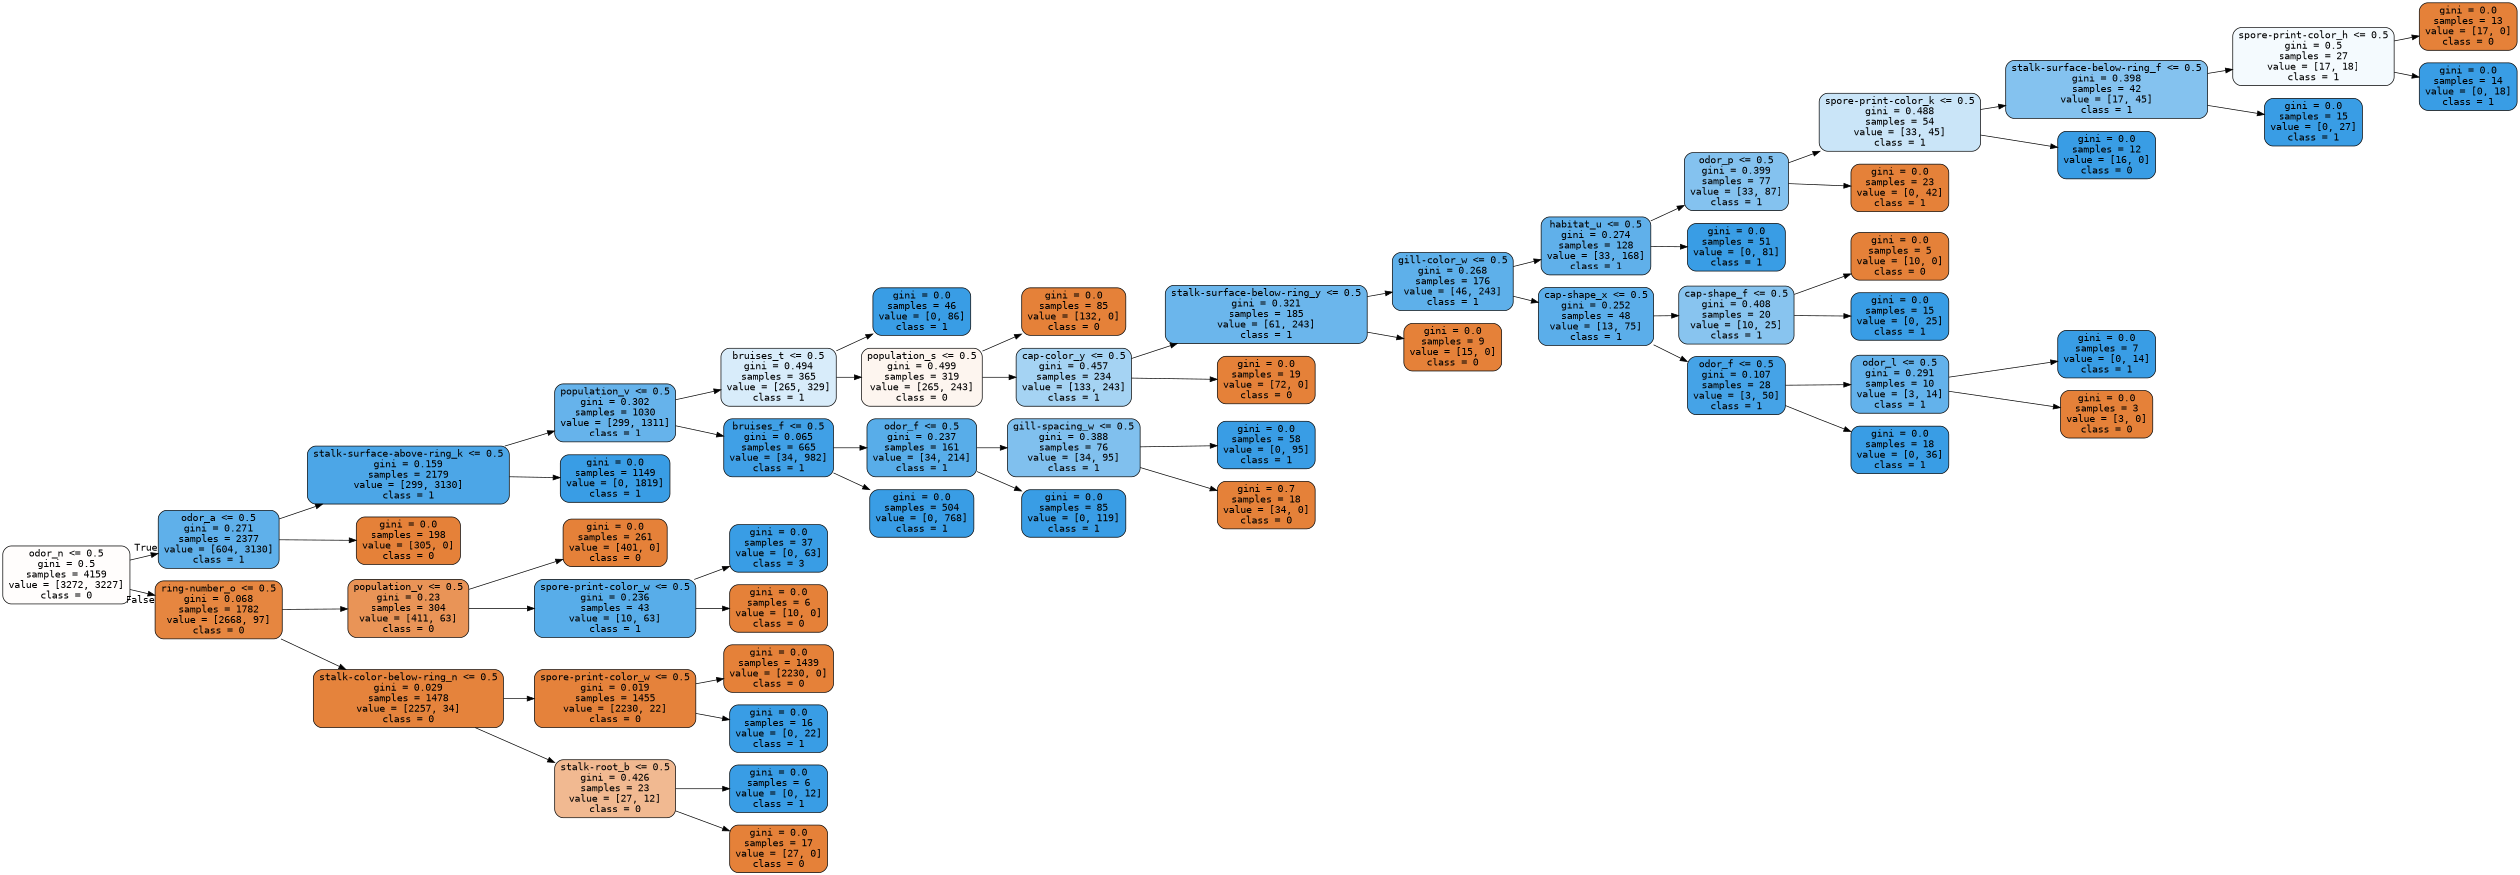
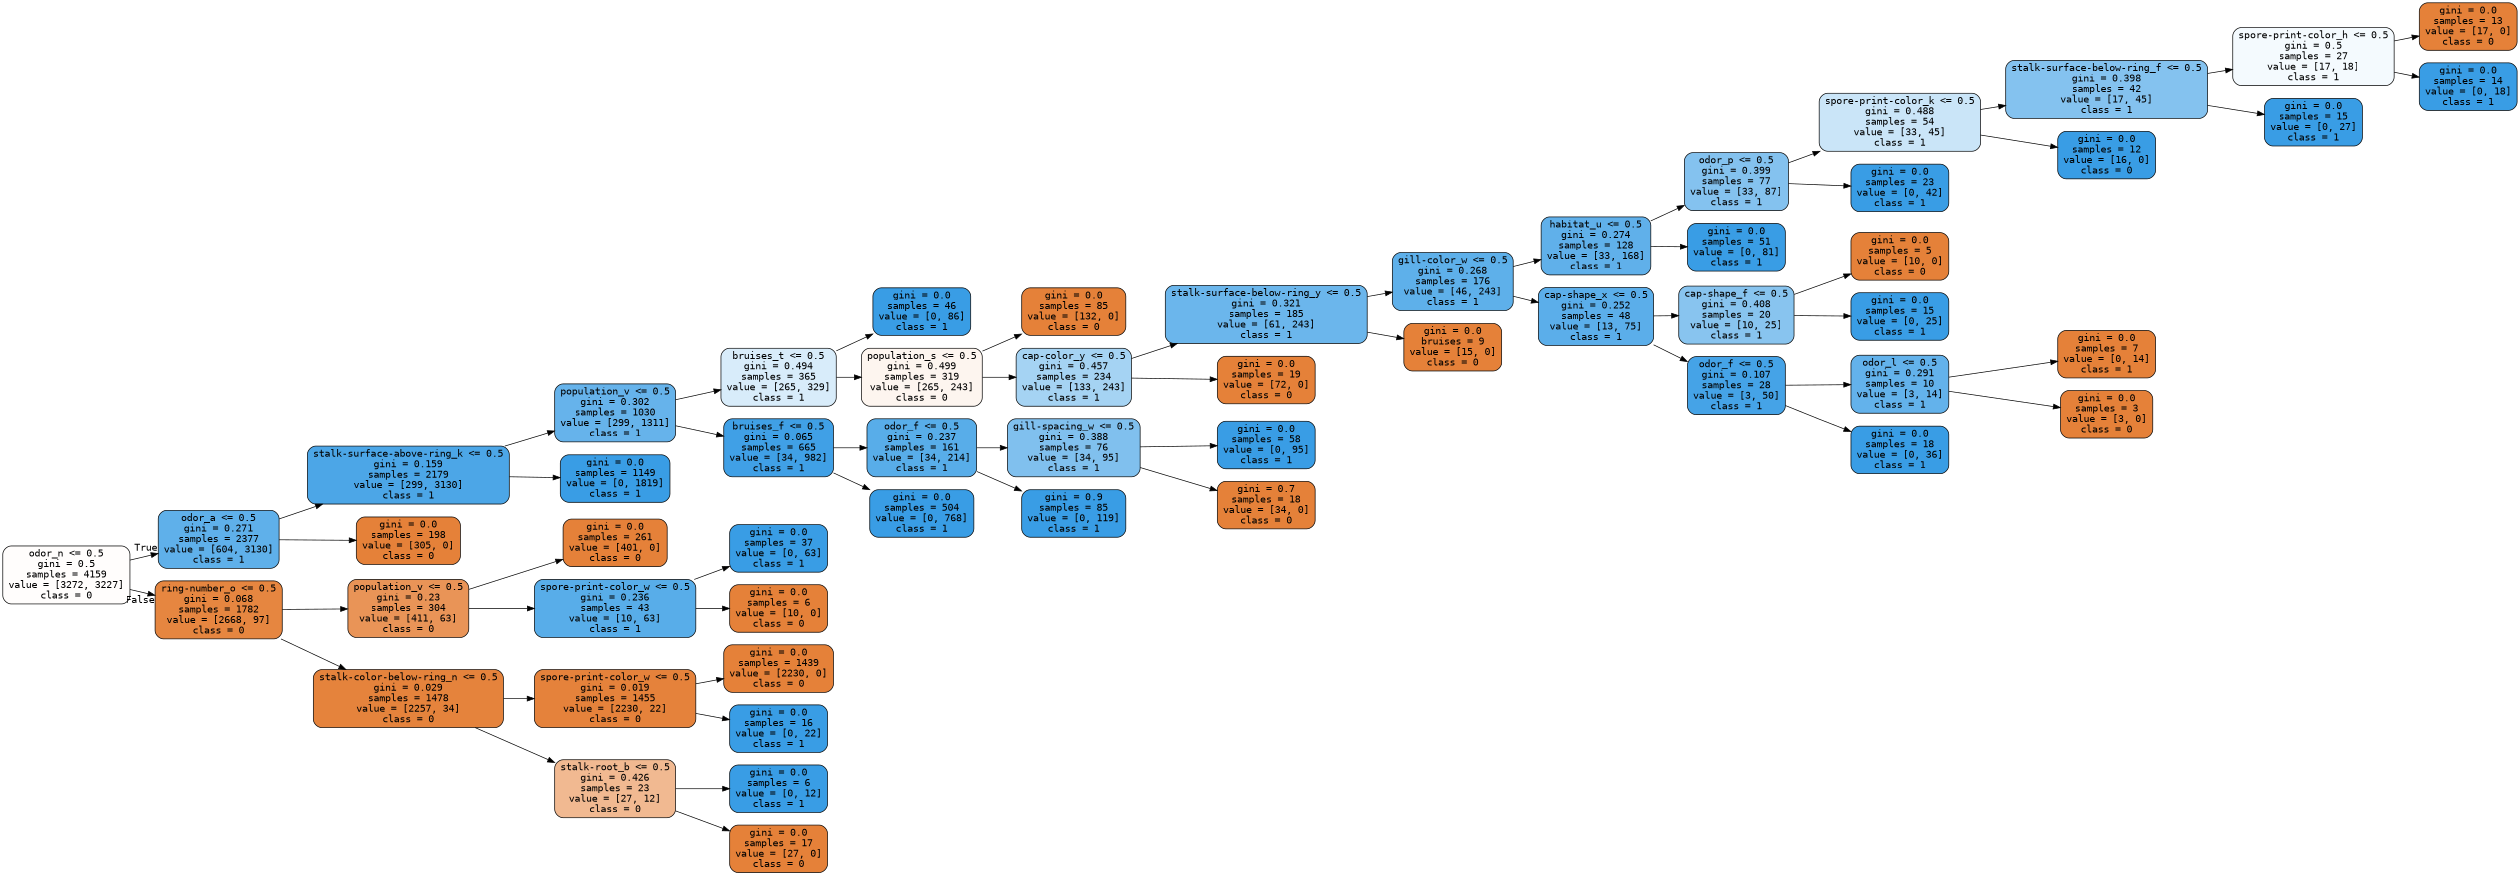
node "gini = 0.0 samples = 23 value = [0, 42] class = 1": fillcolor #e58139 -> #399de5
node "gini = 0.0 samples = 9 value = [15, 0] class = 0": label "gini = 0.0 samples = 9 value = [15, 0] class = 0" -> "gini = 0.0 bruises = 9 value = [15, 0] class = 0"
node "gini = 0.0 samples = 7 value = [0, 14] class = 1": fillcolor #399de5 -> #e58139
node "gini = 0.0 samples = 85 value = [0, 119] class = 1": label "gini = 0.0 samples = 85 value = [0, 119] class = 1" -> "gini = 0.9 samples = 85 value = [0, 119] class = 1"
node "gini = 0.0 samples = 37 value = [0, 63] class = 3": label "gini = 0.0 samples = 37 value = [0, 63] class = 3" -> "gini = 0.0 samples = 37 value = [0, 63] class = 1"
